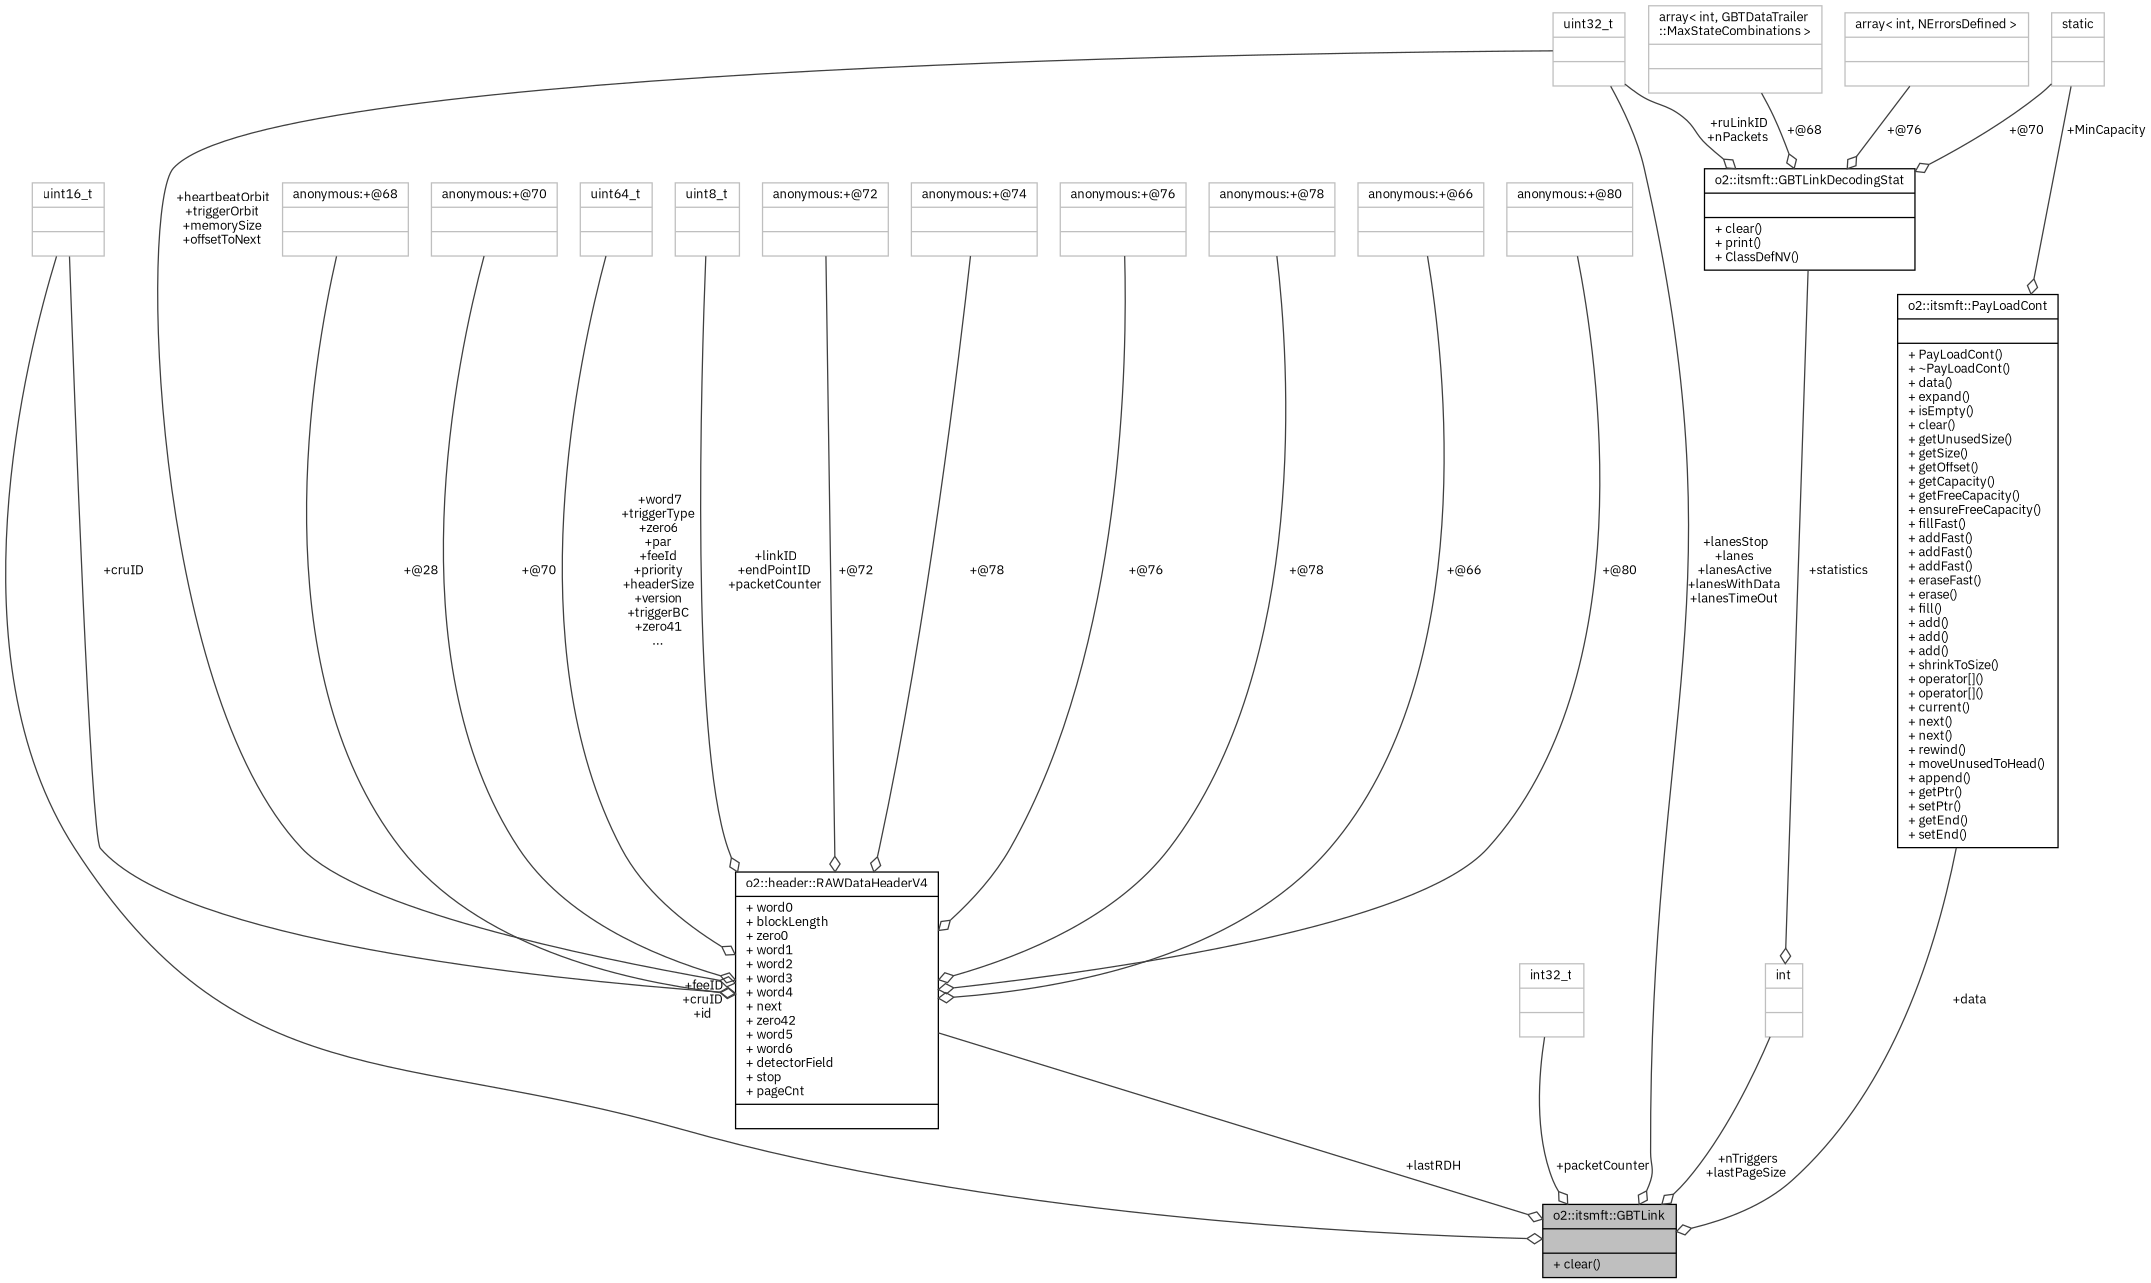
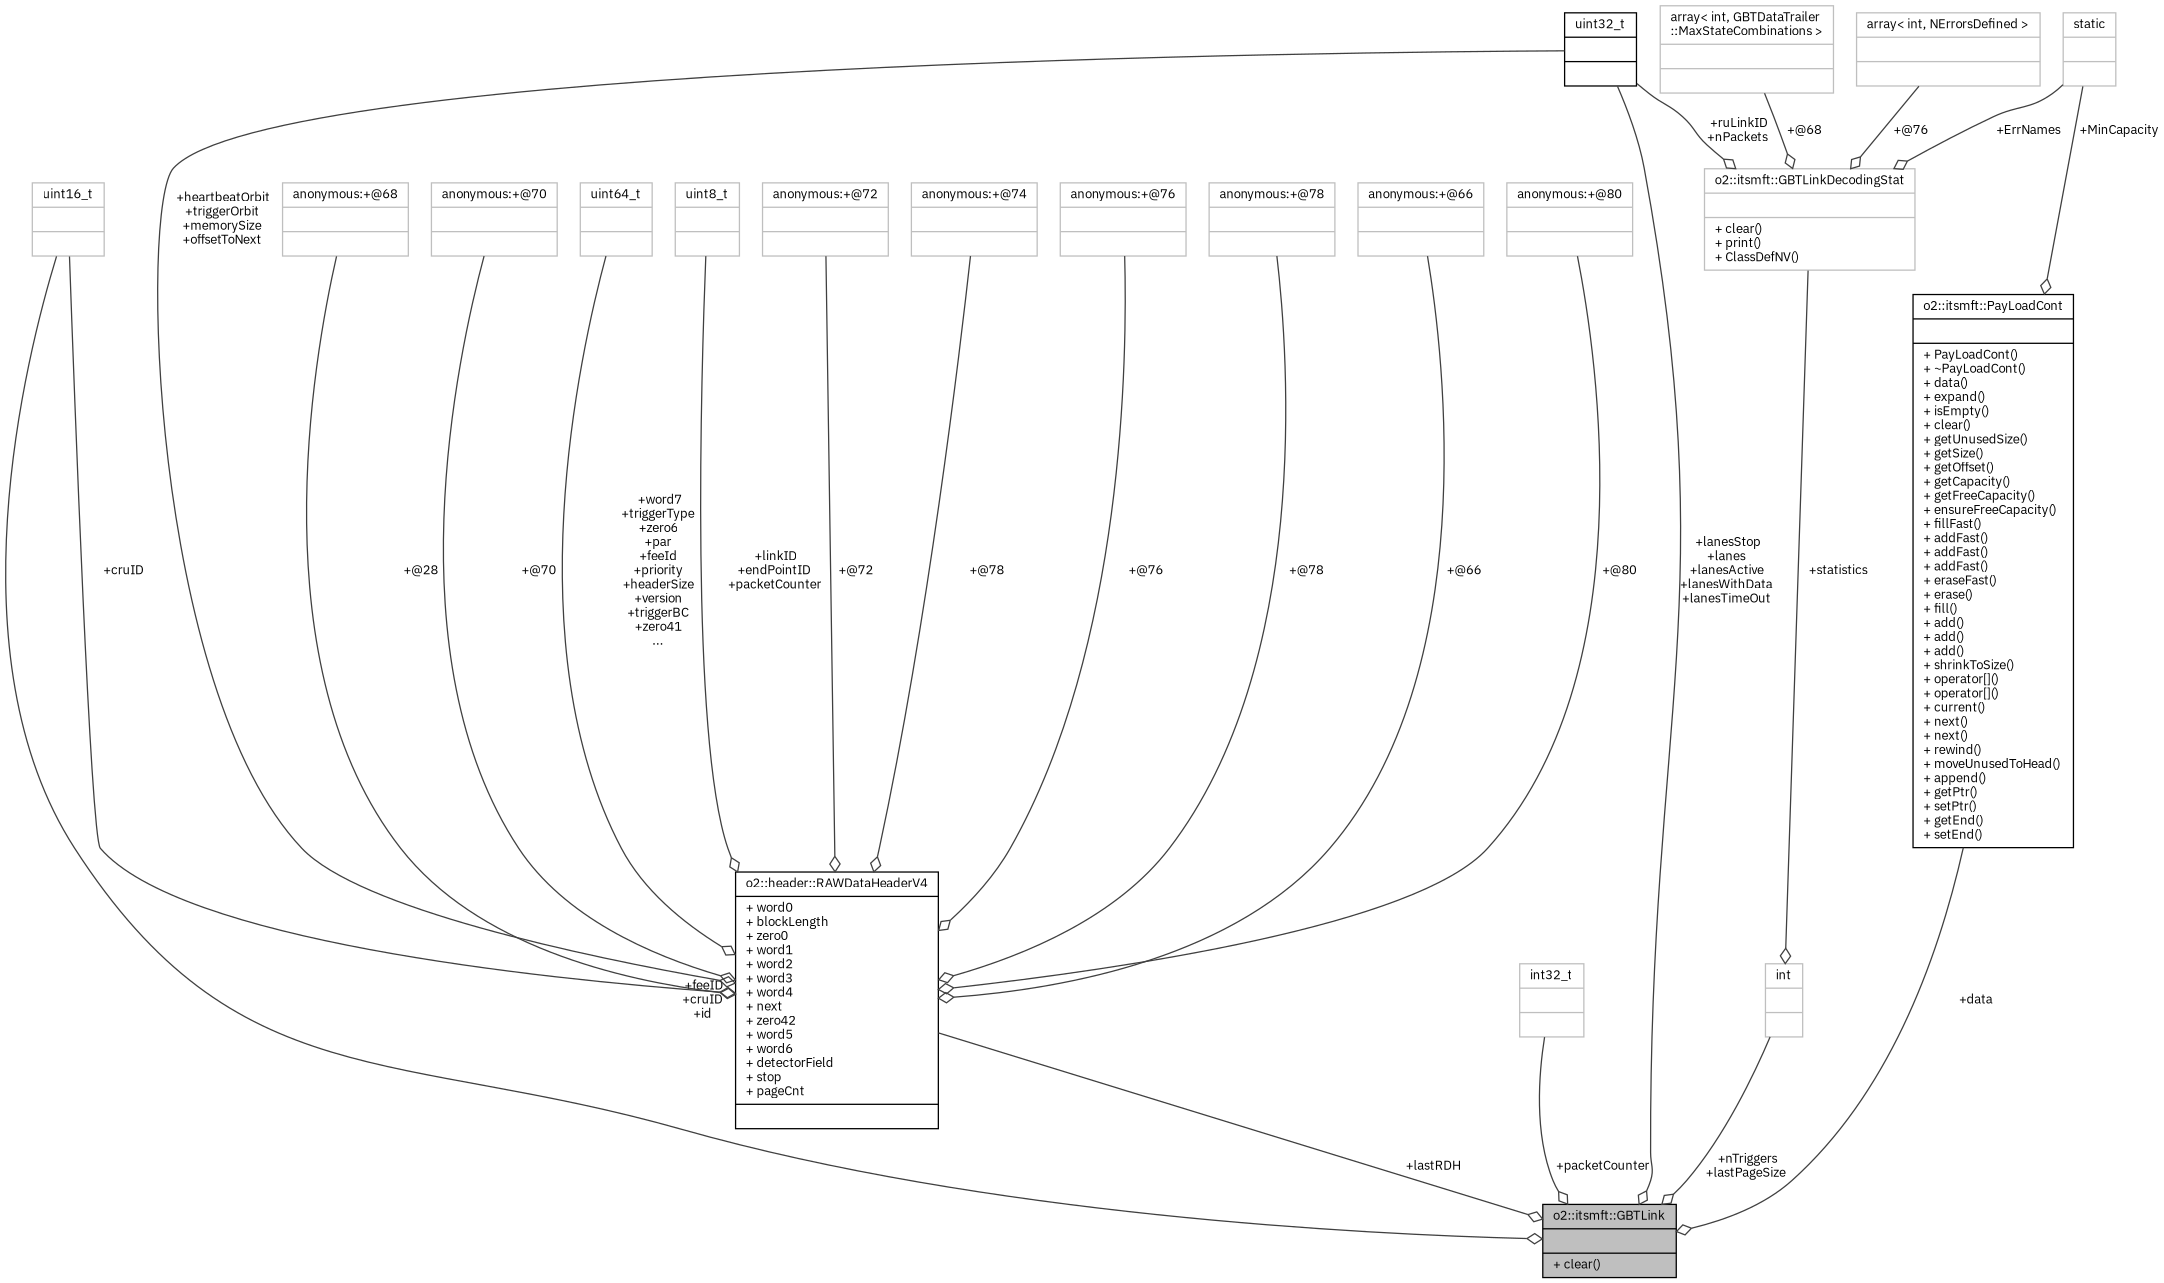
node "uint32_t": color grey75 -> black
edge "static" -> "o2::itsmft::GBTLinkDecodingStat": label " +@70" -> " +ErrNames"
node "o2::itsmft::GBTLinkDecodingStat": color black -> grey75
